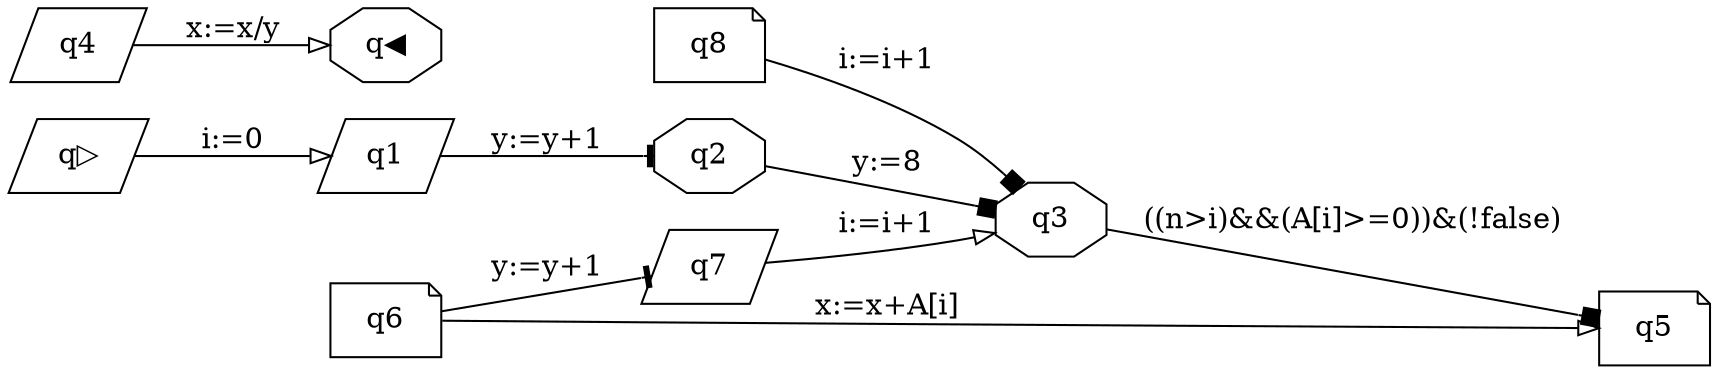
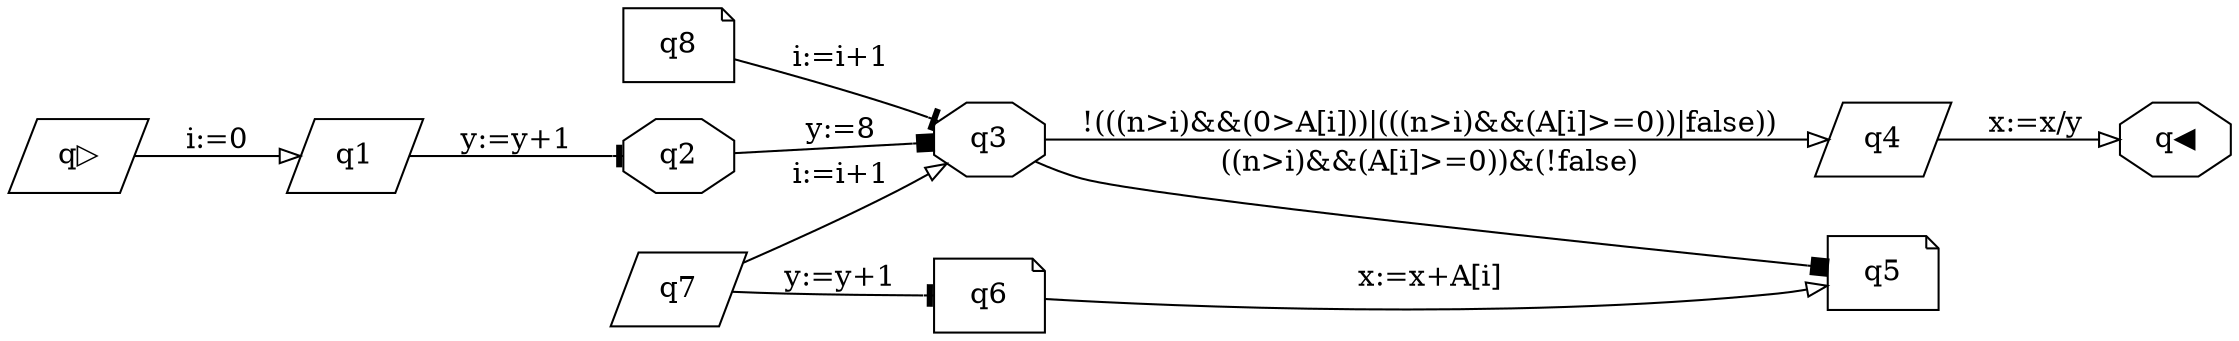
edge "q8" -> "q3": arrowhead box -> tee
edge "q3" -> "q4": added, label "!(((n>i)&&(0>A[i]))|(((n>i)&&(A[i]>=0))|false))"
edge "q6" -> "q7": reversed
